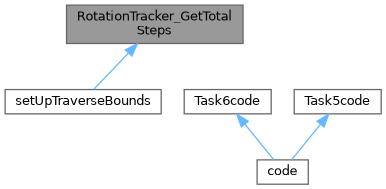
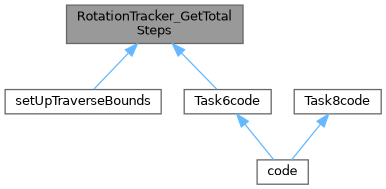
edge "Task6code" -> "RotationTracker_GetTotal Steps": added
node "Task5code": label "Task5code" -> "Task8code"
